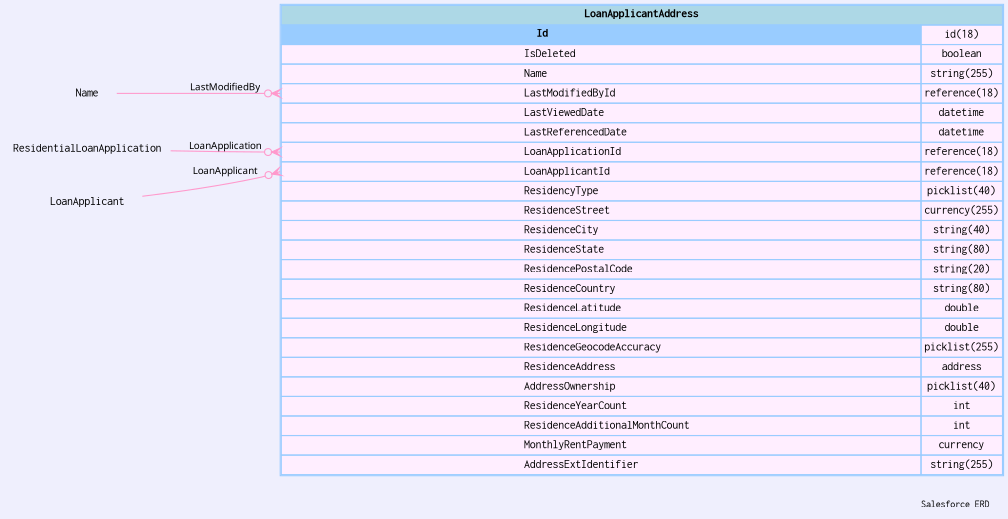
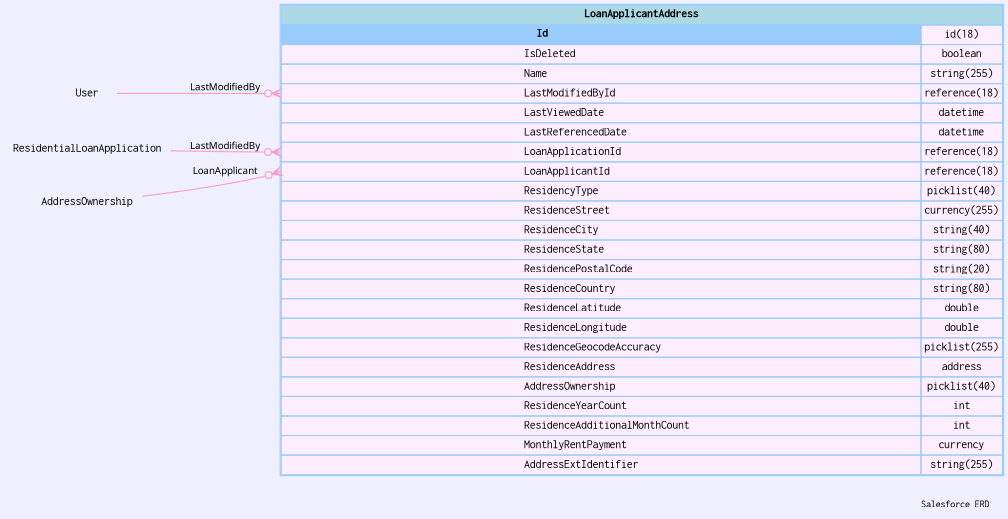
node "Name": label "Name" -> "User"
edge "ResidentialLoanApplication" -> "LoanApplicantAddress": label "LoanApplication" -> "LastModifiedBy"
node "LoanApplicant": label "LoanApplicant" -> "AddressOwnership"
